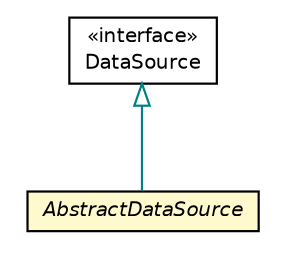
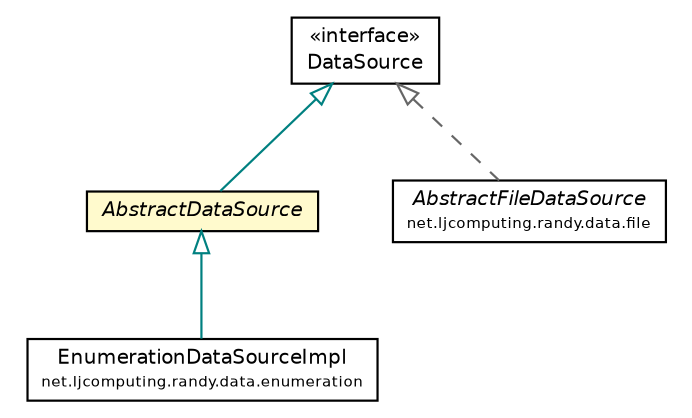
node "AbstractFileDataSource": added
node "EnumerationDataSourceImpl": added
